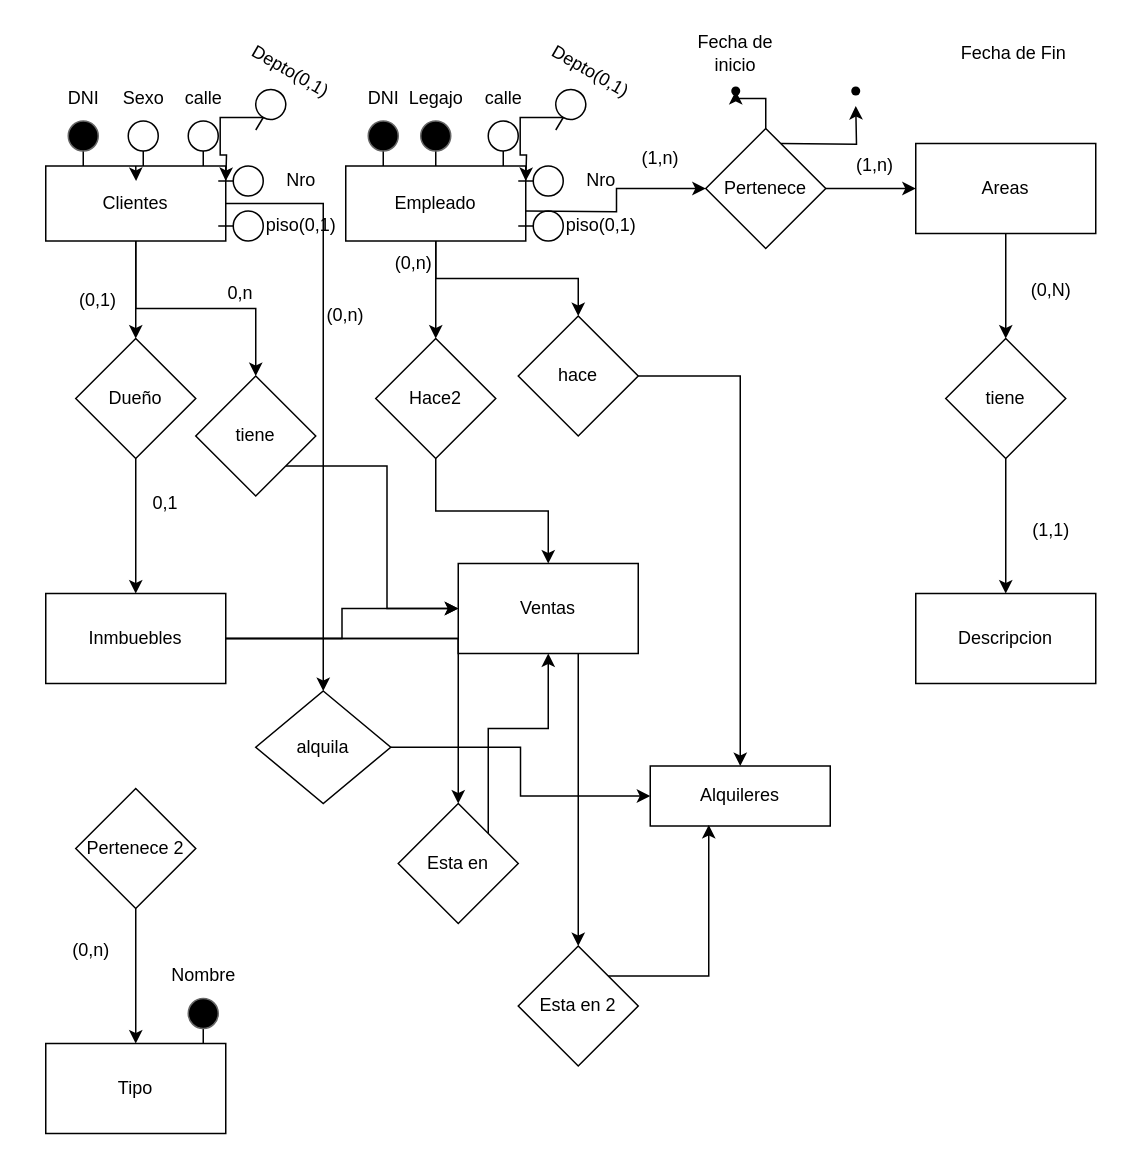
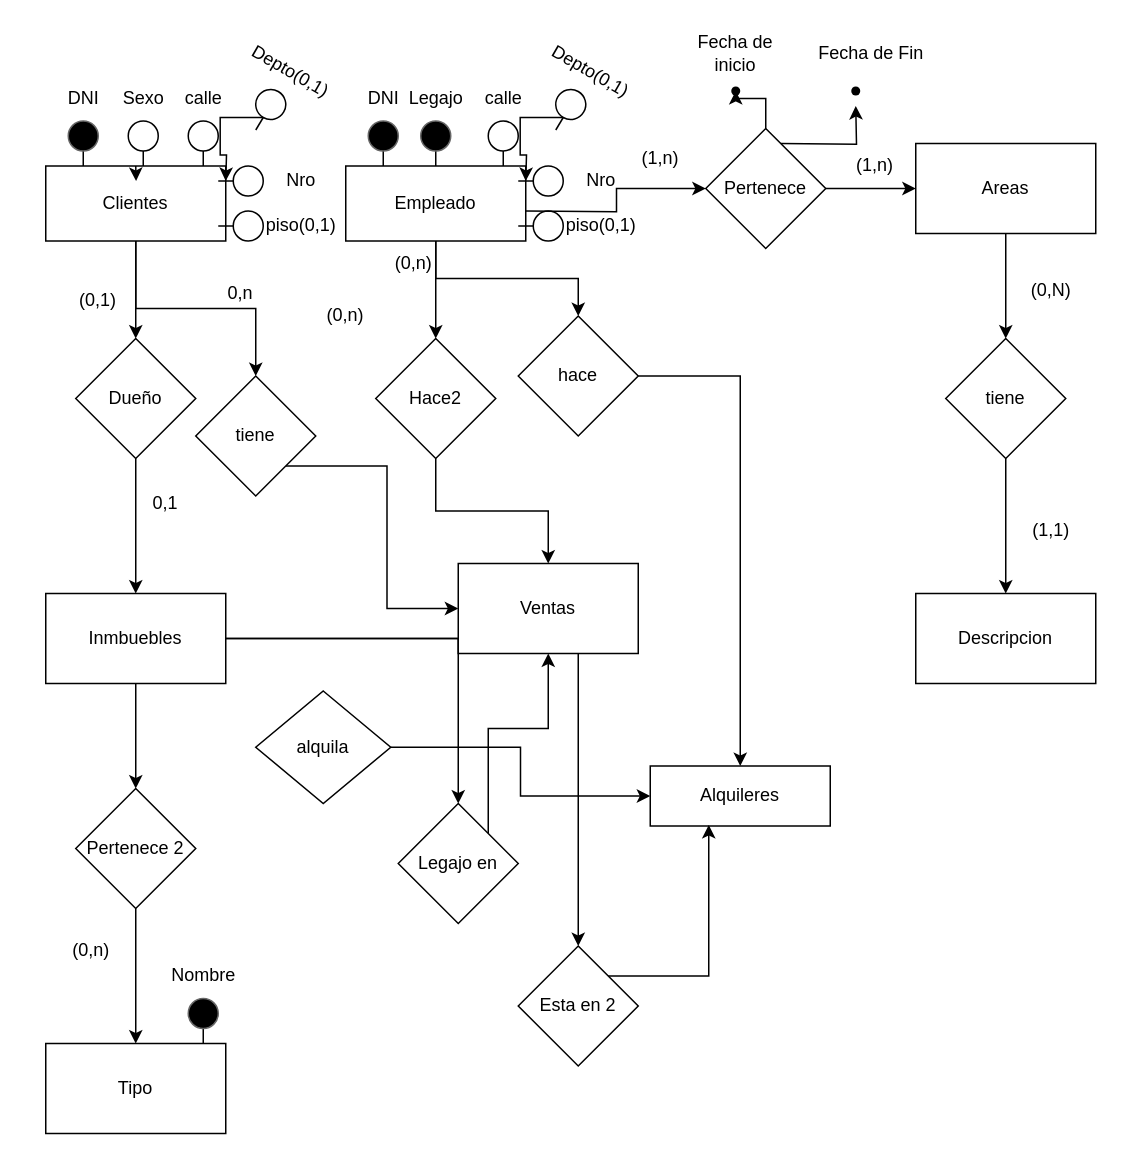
node "Fecha de Fin": moved (1013, 53) -> (871, 53)
edge "Clientes" -> "alquila": removed
edge "Inmbuebles" -> "Ventas": now "Inmbuebles" -> "Pertenece 2"
node "Esta en": label "Esta en" -> "Legajo en"
